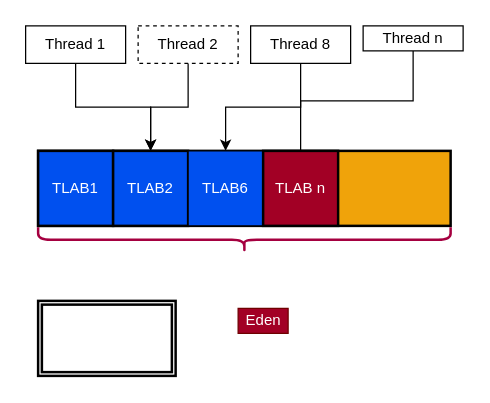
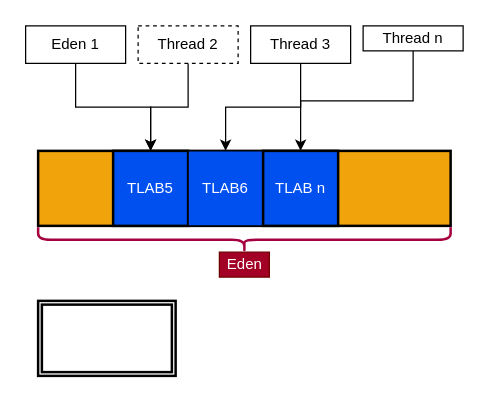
node "Thread 1": label "Thread 1" -> "Eden 1"
node "Thread 8": label "Thread 8" -> "Thread 3"
edge "Thread n" -- "TLAB n": arrowhead none -> classic
node "TLAB1": removed
node "TLAB2": label "TLAB2" -> "TLAB5"
node "TLAB n": fillcolor #a20025 -> #0050ef
node "Eden": moved (263, 321) -> (244, 264)
